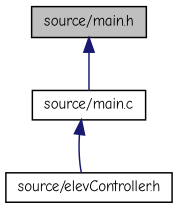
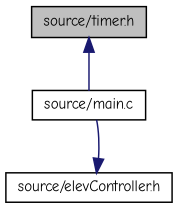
node "source/main.h": label "source/main.h" -> "source/timer.h"
edge "source/elevController.h" -> "source/main.c": reversed
